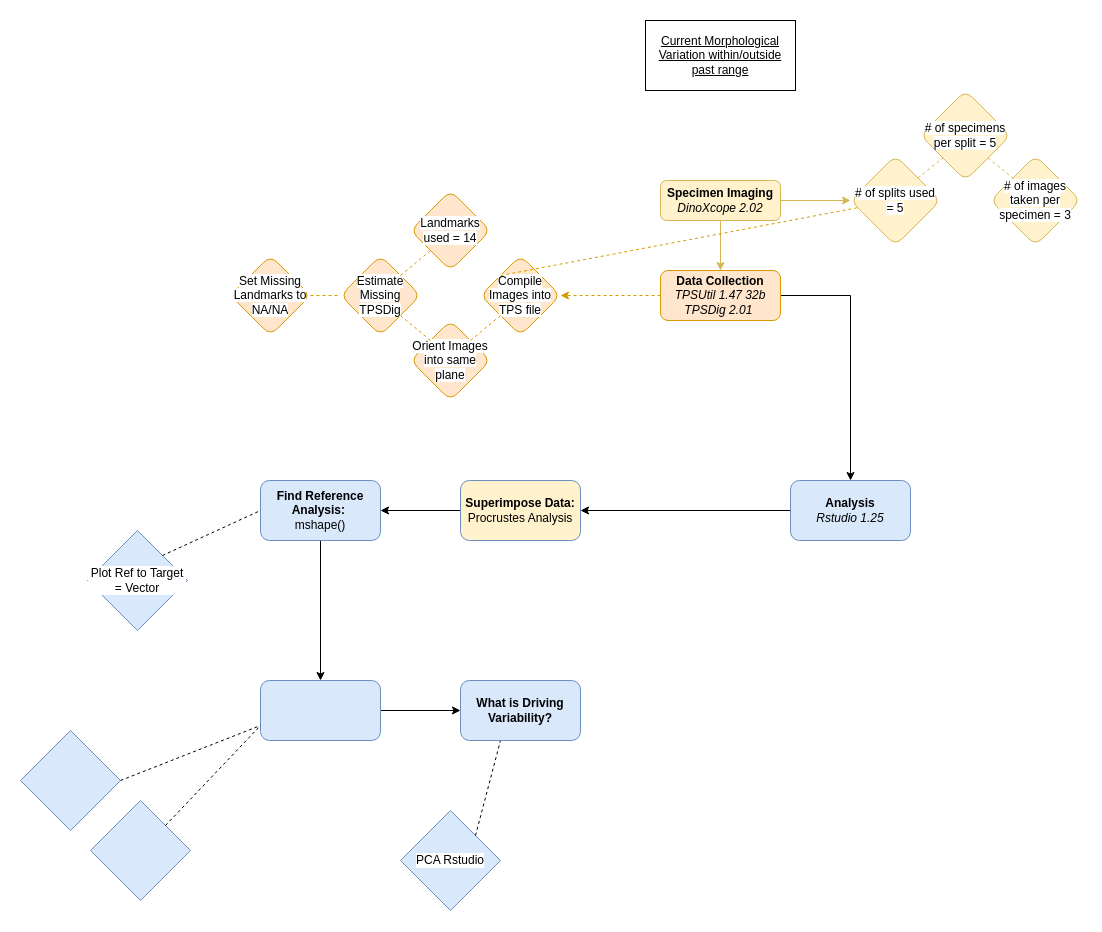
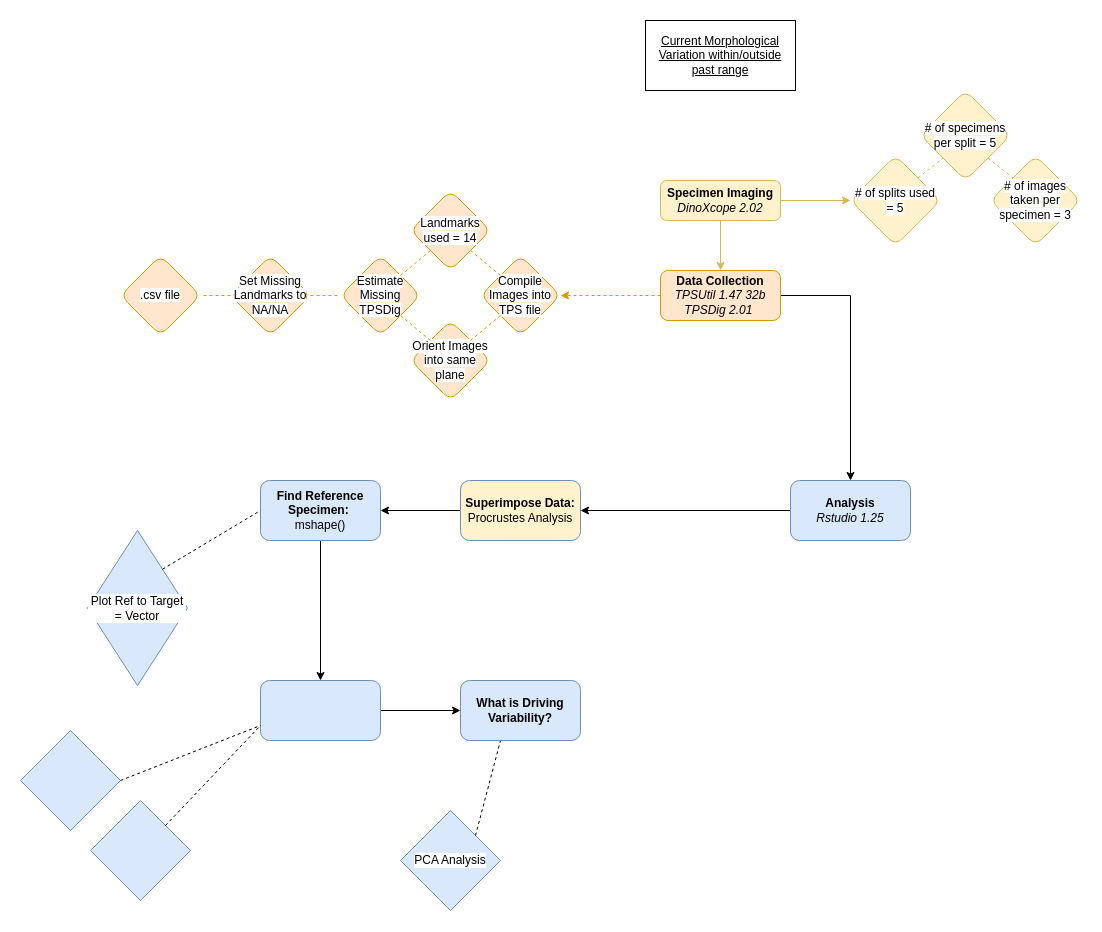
edge "# of splits used = 5" -- "Compile Images into TPS file": now "Landmarks used = 14" -- "Compile Images into TPS file"
node ".csv file": added
edge ".csv file" -- "Set Missing Landmarks to NA/NA": added
node "Find Reference Analysis: mshape()": label "Find Reference Analysis: mshape()" -> "Find Reference Specimen: mshape()"
node "Plot Ref to Target = Vector": size 100x100 -> 100x155
node "PCA Rstudio": label "PCA Rstudio" -> "PCA Analysis"
